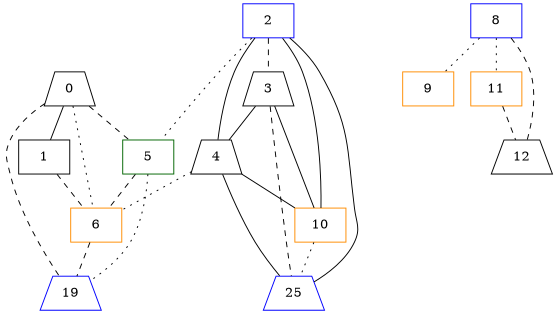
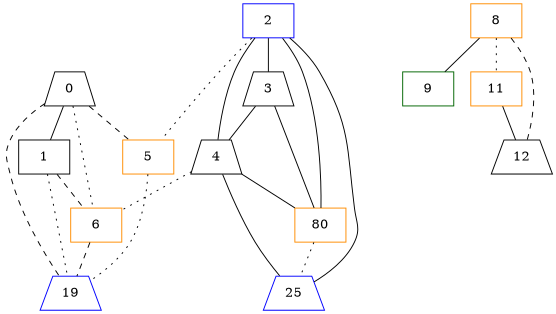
node "8": color blue -> darkorange
edge "2" -- "3": style dashed -> solid
edge "8" -- "9": style dotted -> solid
node "9": color darkorange -> darkgreen
edge "11" -- "12": style dashed -> solid
node "5": color darkgreen -> darkorange
edge "5" -- "6": removed
edge "3" -- "25": removed
edge "1" -- "19": added
node "10": label "10" -> "80"
